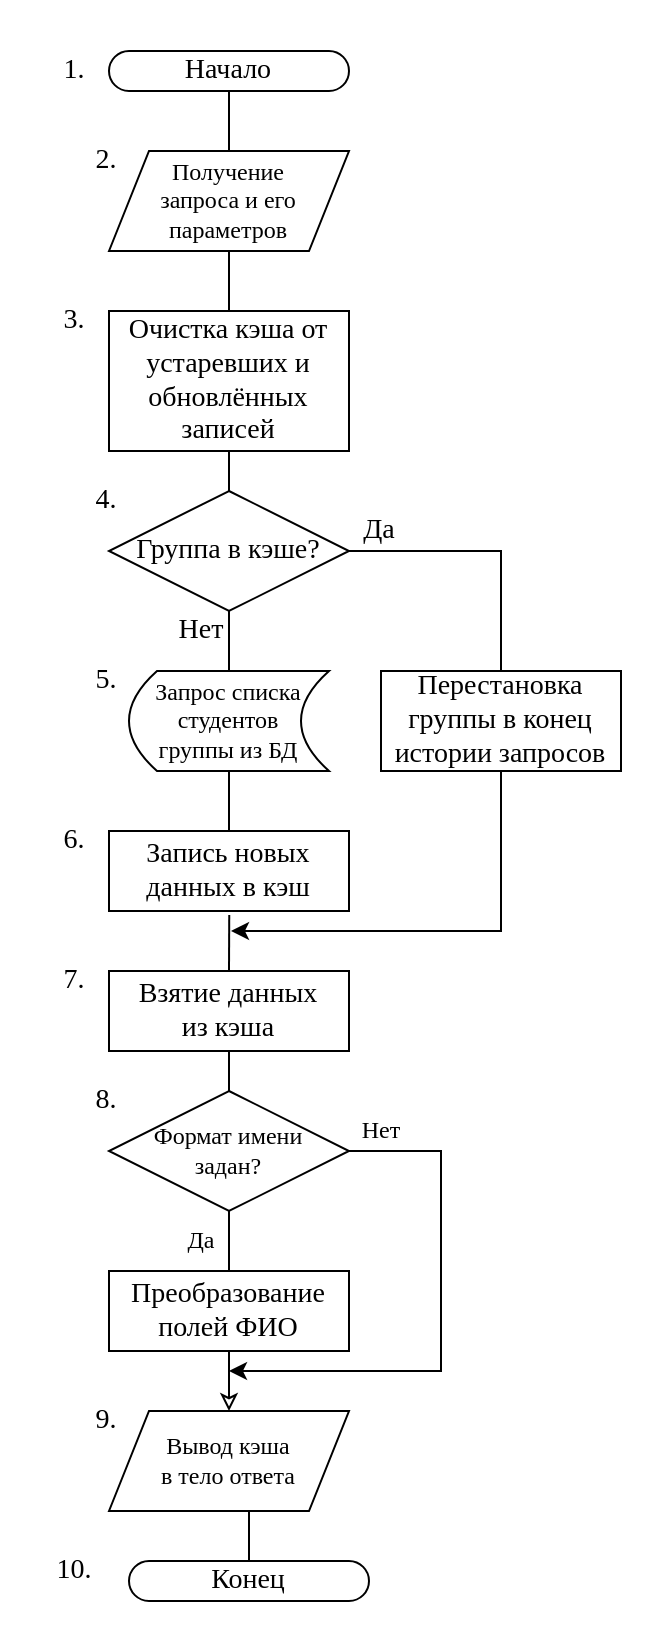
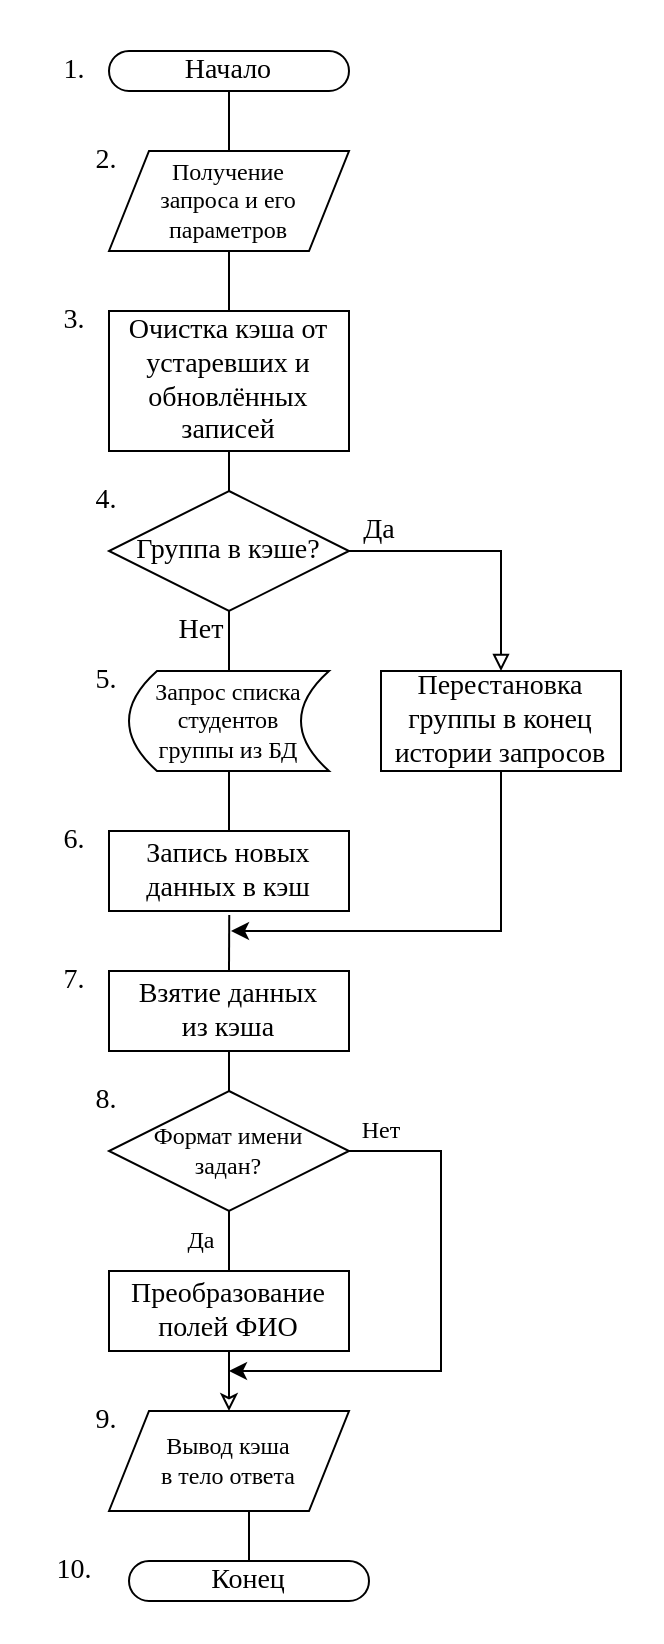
edge "Группа в кэше?" -- "Перестановка группы в конец истории запросов": arrowhead none -> block
